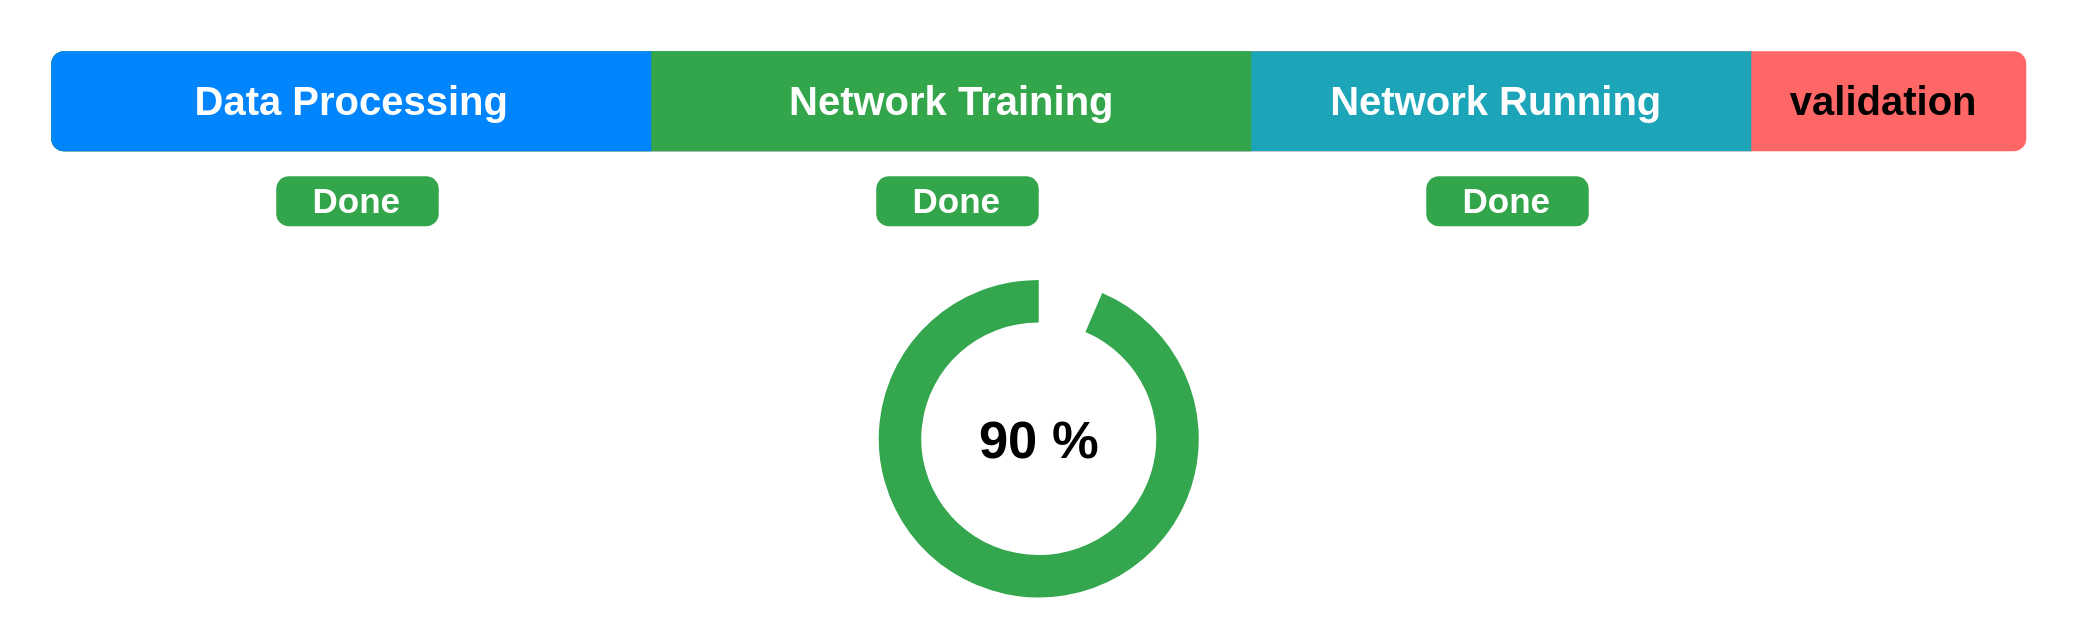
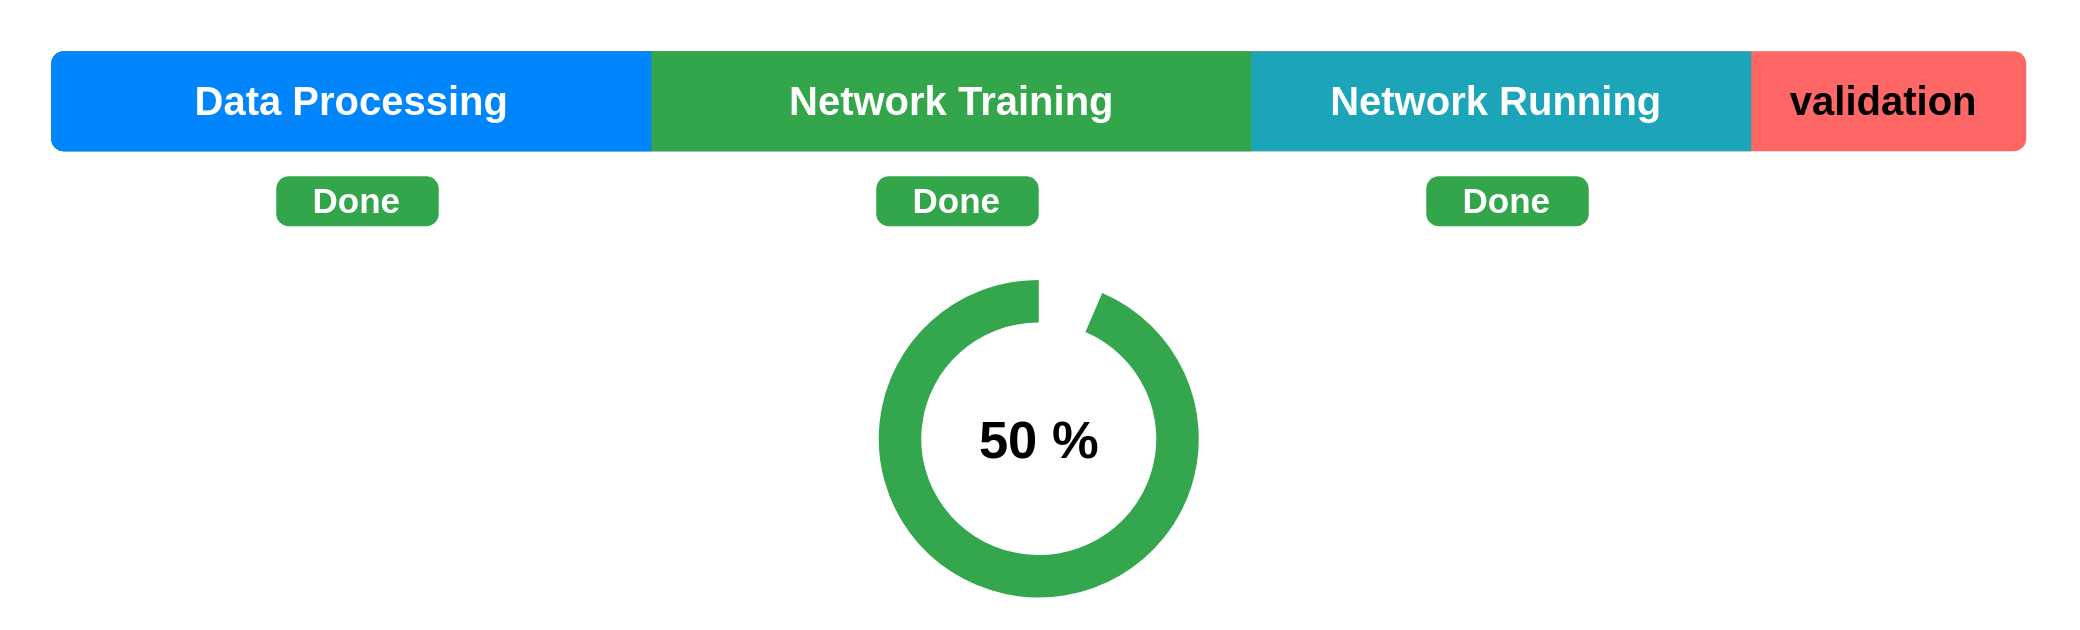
node "90 %": label "90 %" -> "50 %"
